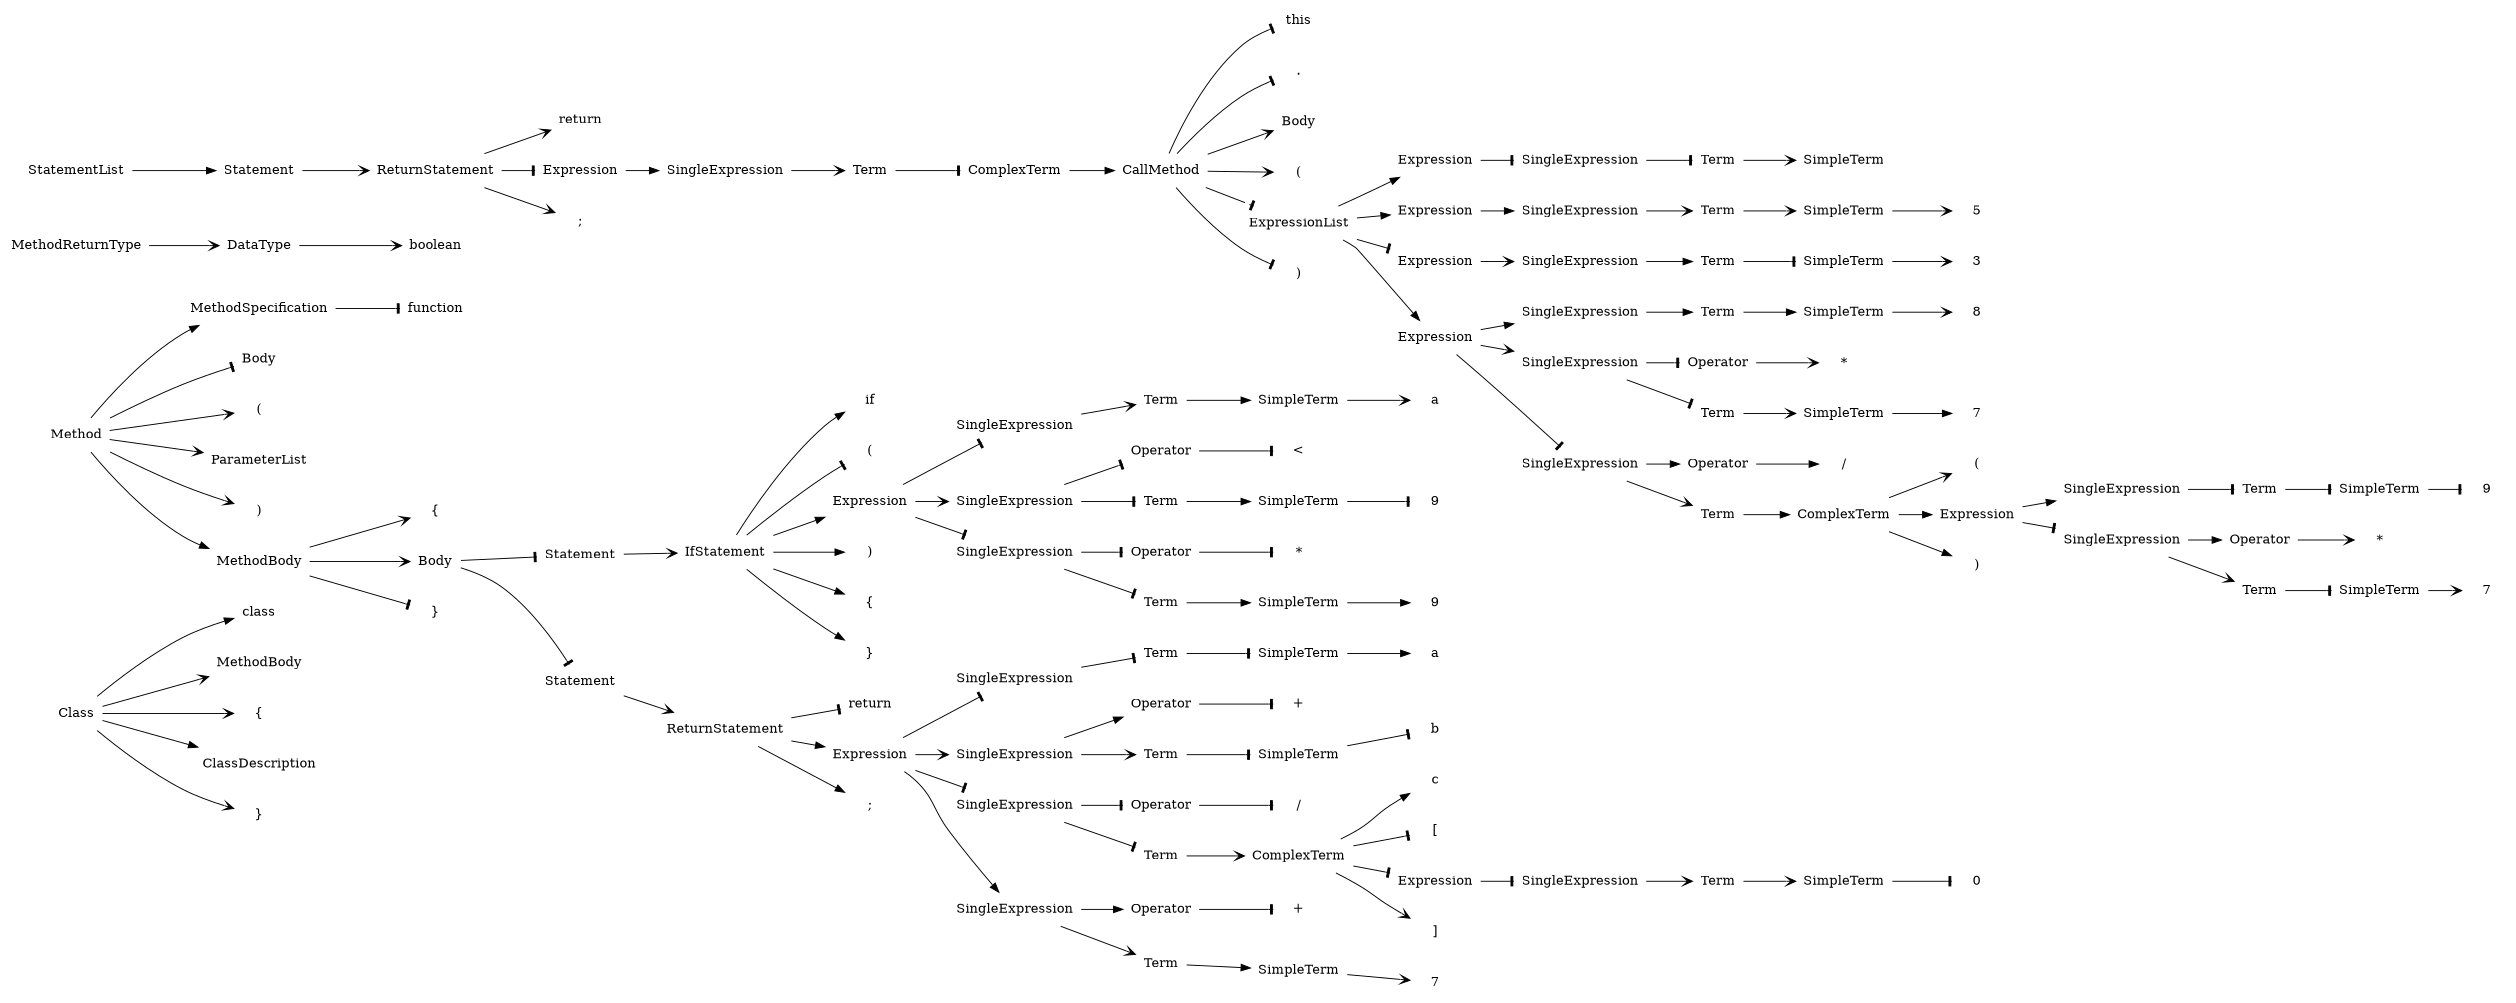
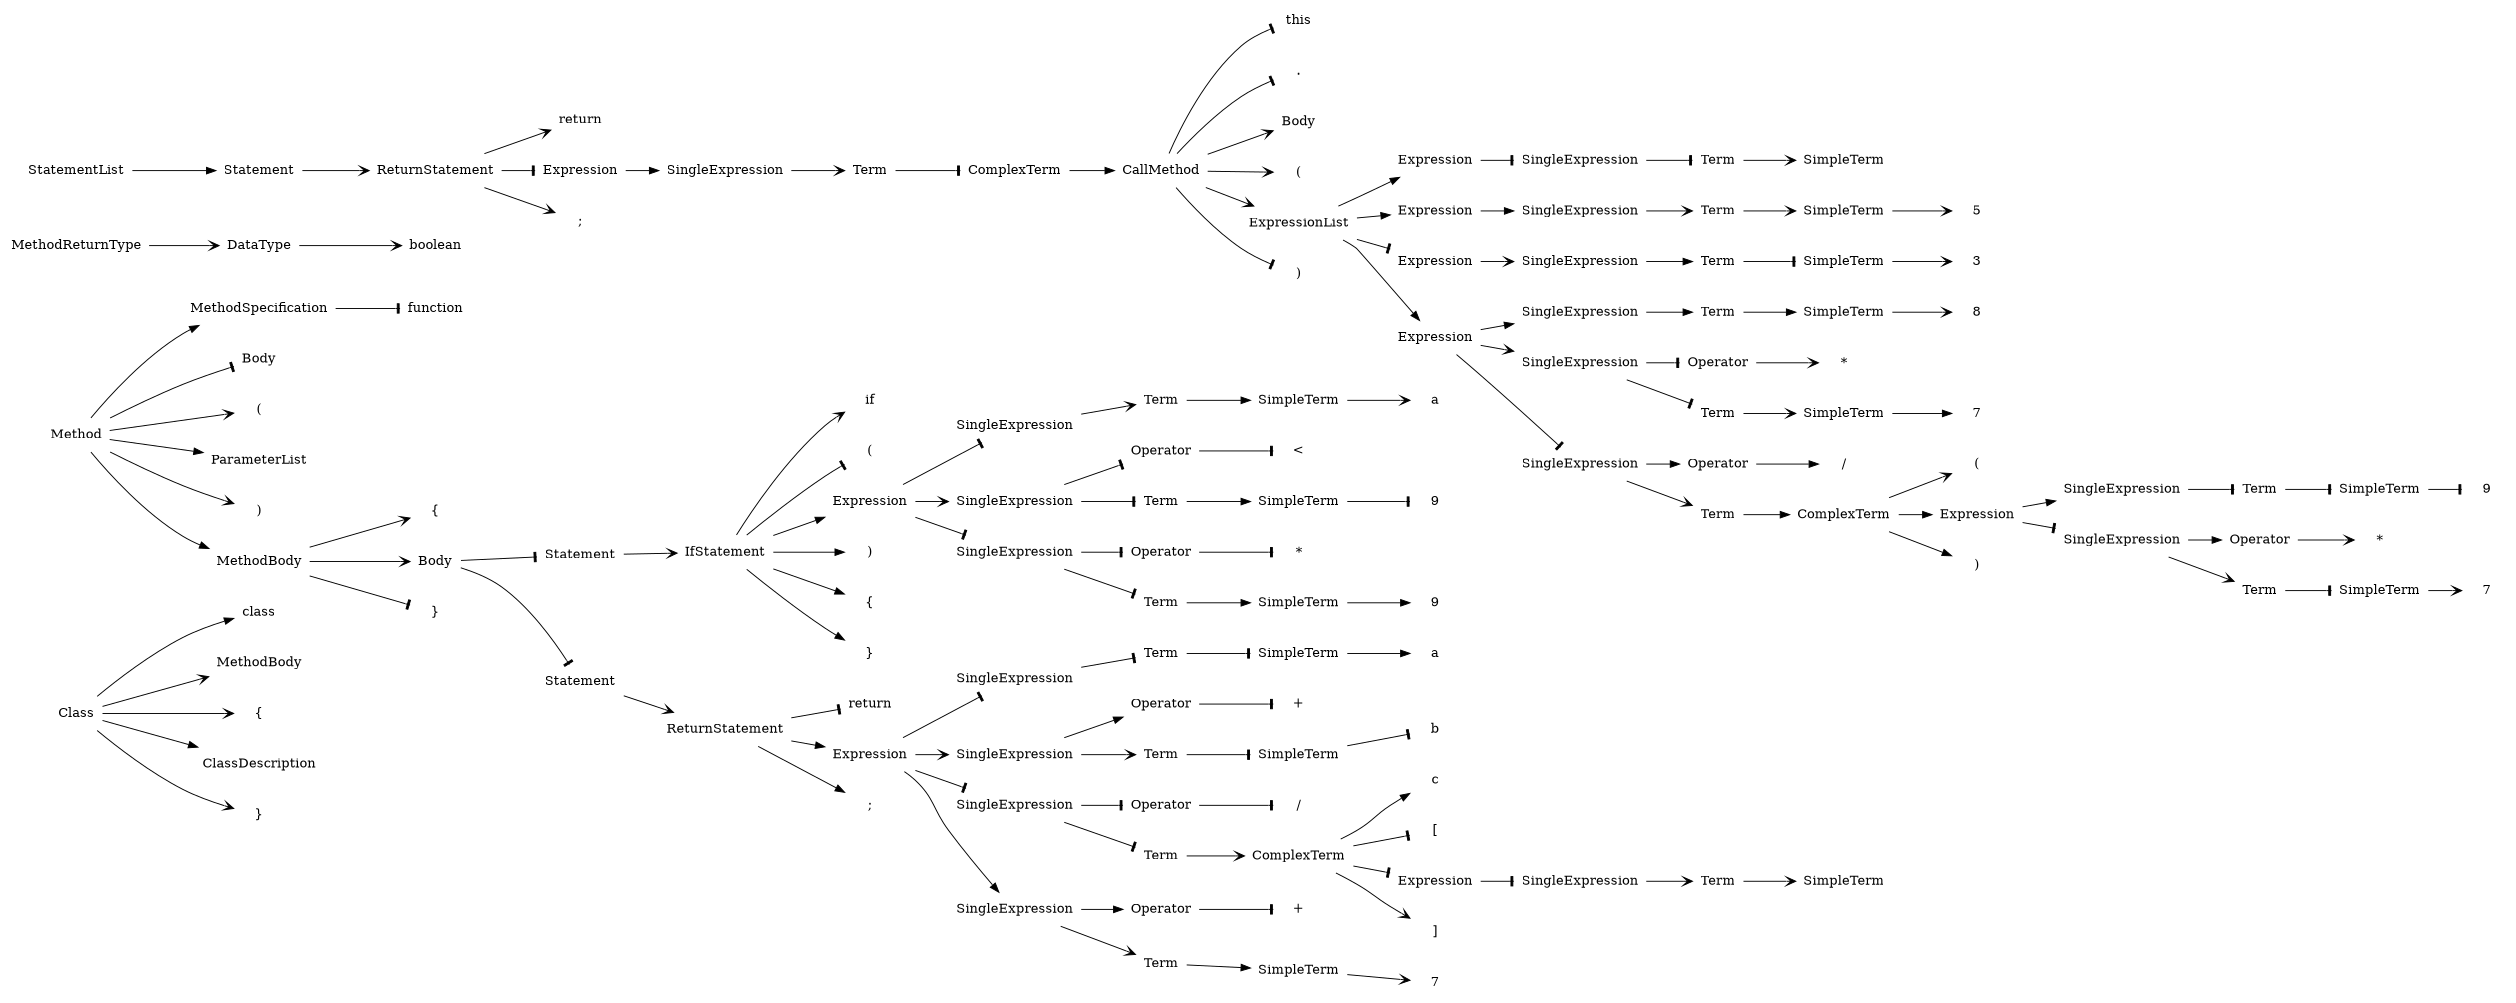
edge "CallMethod" -> "ExpressionList": arrowhead tee -> vee
edge "Method" -> "ParameterList": arrowhead vee -> normal
edge "IfStatement" -> "if": arrowhead normal -> vee
node "0": removed
